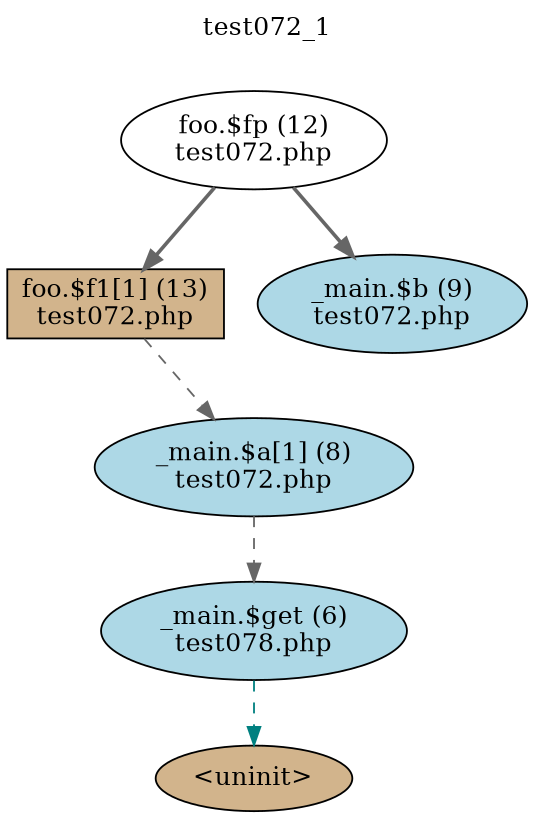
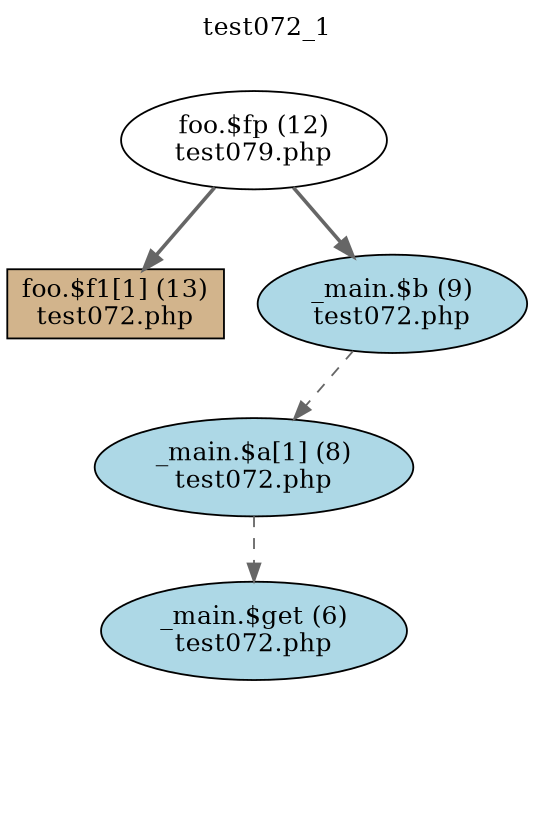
node "foo.$fp (12) test072.php": label "foo.$fp (12) test072.php" -> "foo.$fp (12) test079.php"
edge "foo.$f1[1] (13) test072.php" -> "_main.$a[1] (8) test072.php": now "_main.$b (9) test072.php" -> "_main.$a[1] (8) test072.php"
node "_main.$get (6) test078.php": label "_main.$get (6) test078.php" -> "_main.$get (6) test072.php"
node "<uninit>": removed
